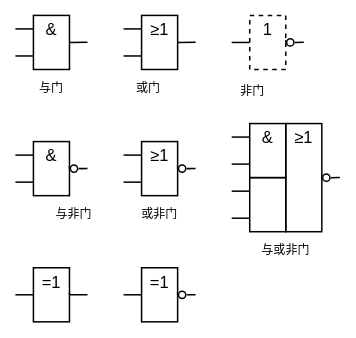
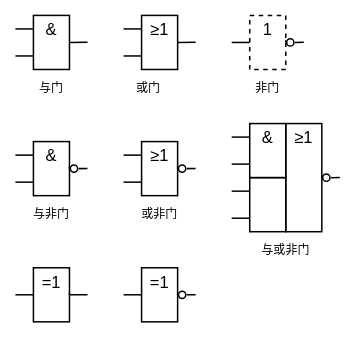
node "非门": moved (252, 91) -> (267, 87)
node "与非门": moved (74, 213) -> (51, 213)
